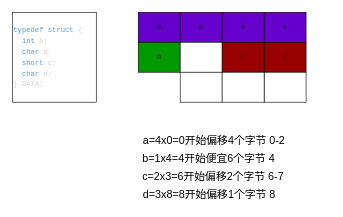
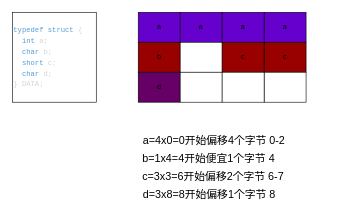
node "b": fillcolor #009900 -> #990000
node "d": added
node "b=1x4=4开始便宜6个字节 4": label "b=1x4=4开始便宜6个字节 4" -> "b=1x4=4开始便宜1个字节 4"
node "c=2x3=6开始偏移2个字节 6-7": label "c=2x3=6开始偏移2个字节 6-7" -> "c=3x3=6开始偏移2个字节 6-7"
